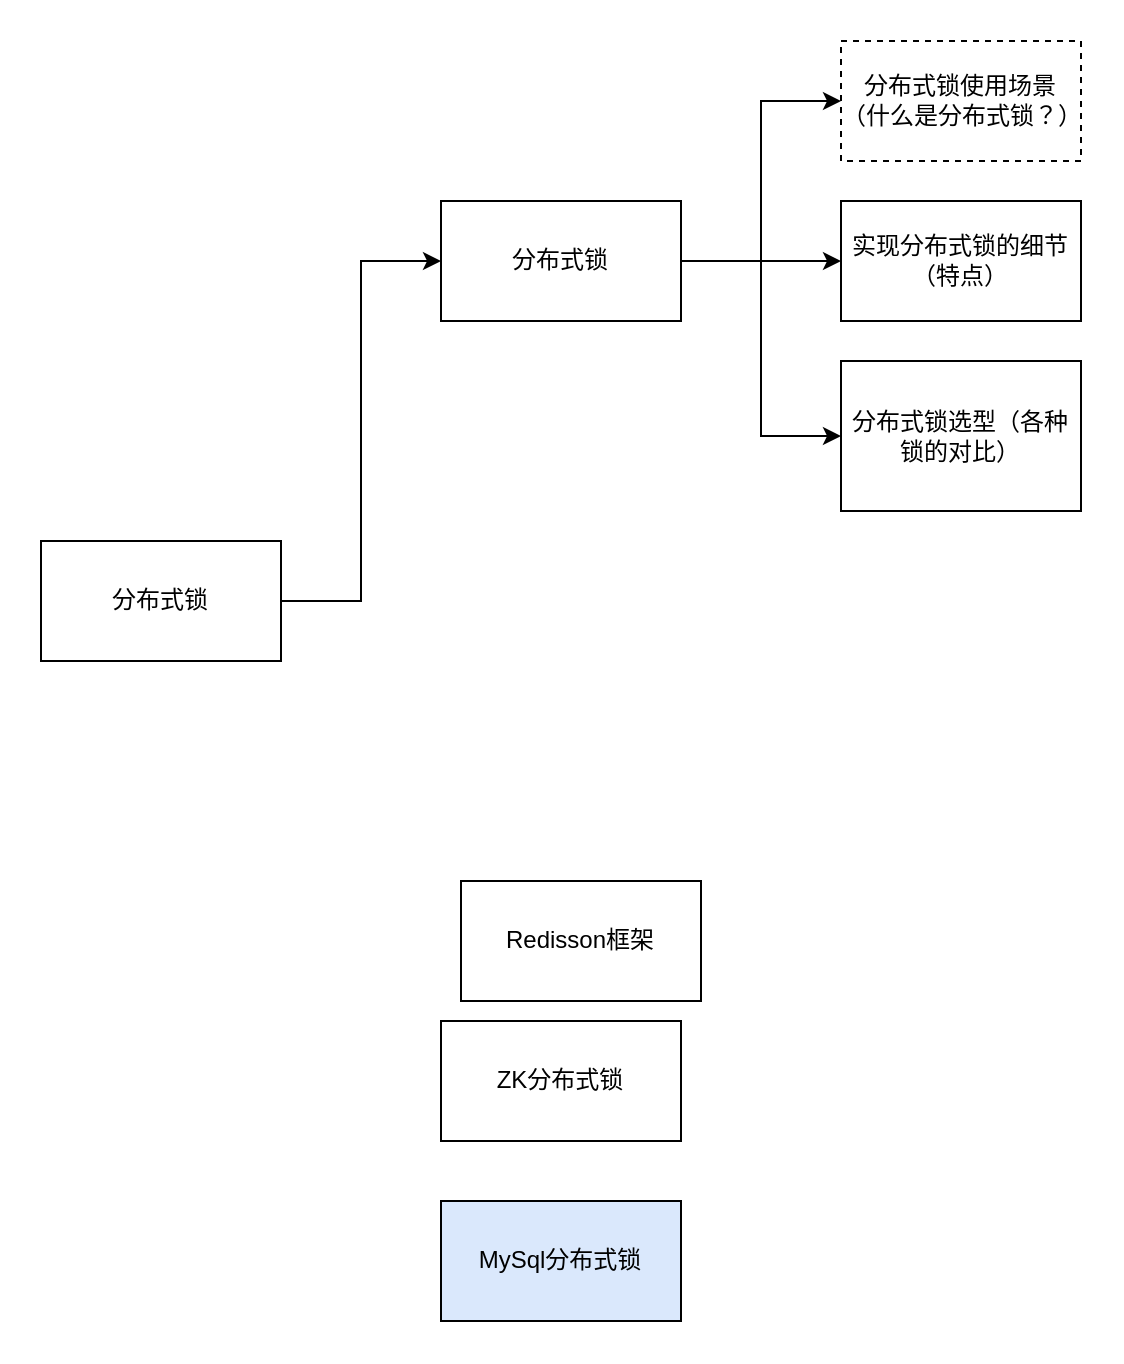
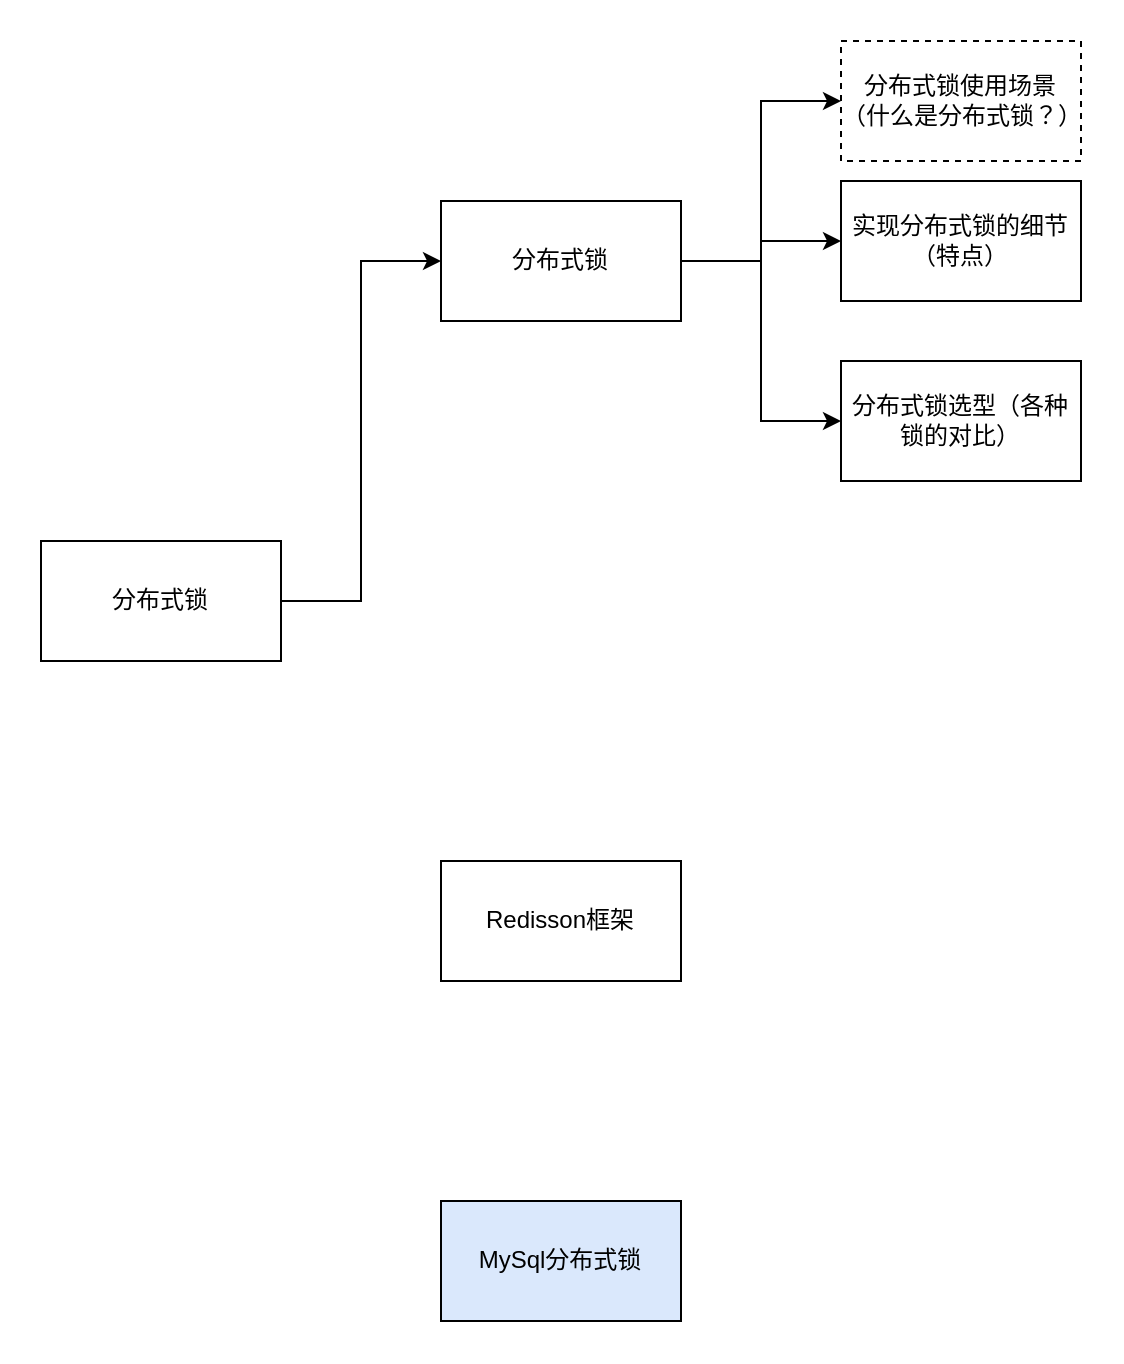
node "实现分布式锁的细节（特点）": moved (961, 261) -> (961, 241)
node "分布式锁选型（各种锁的对比）": size 240x150 -> 240x120
node "Redisson框架": moved (581, 941) -> (561, 921)
node "ZK分布式锁": removed
